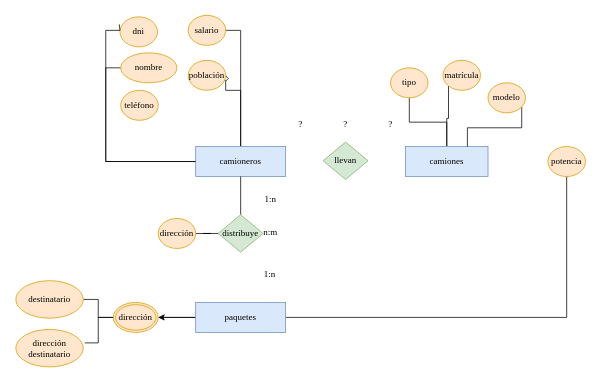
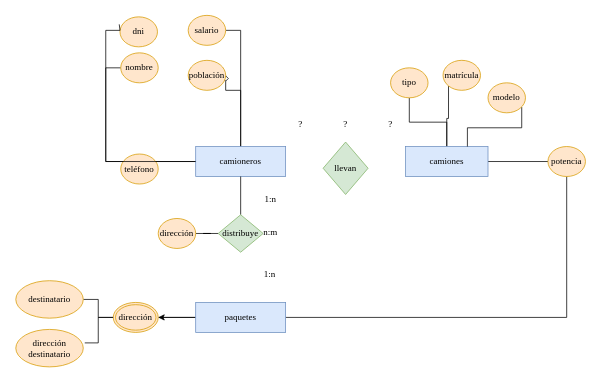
node "nombre": size 56x30 -> 38x30
node "teléfono": moved (139, 105) -> (139, 169)
node "llevan": size 45x38 -> 45x53
edge "camiones" -- "potencia": added
